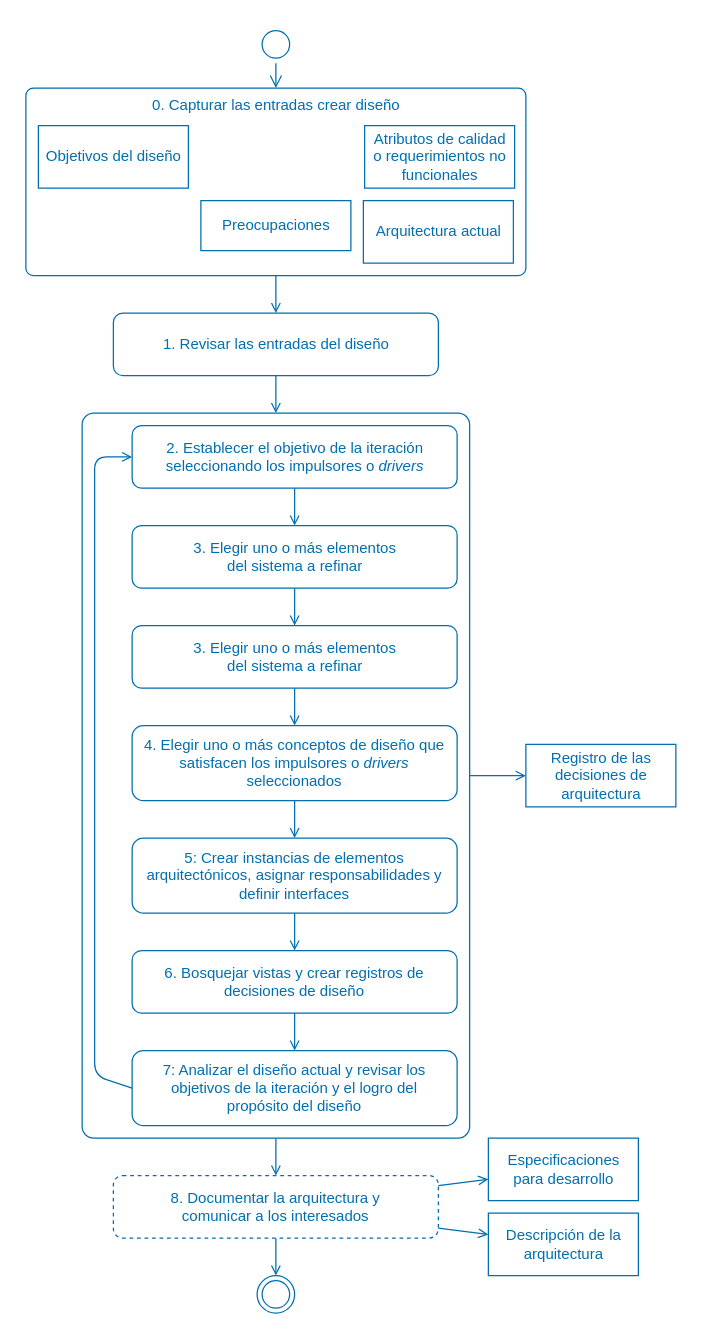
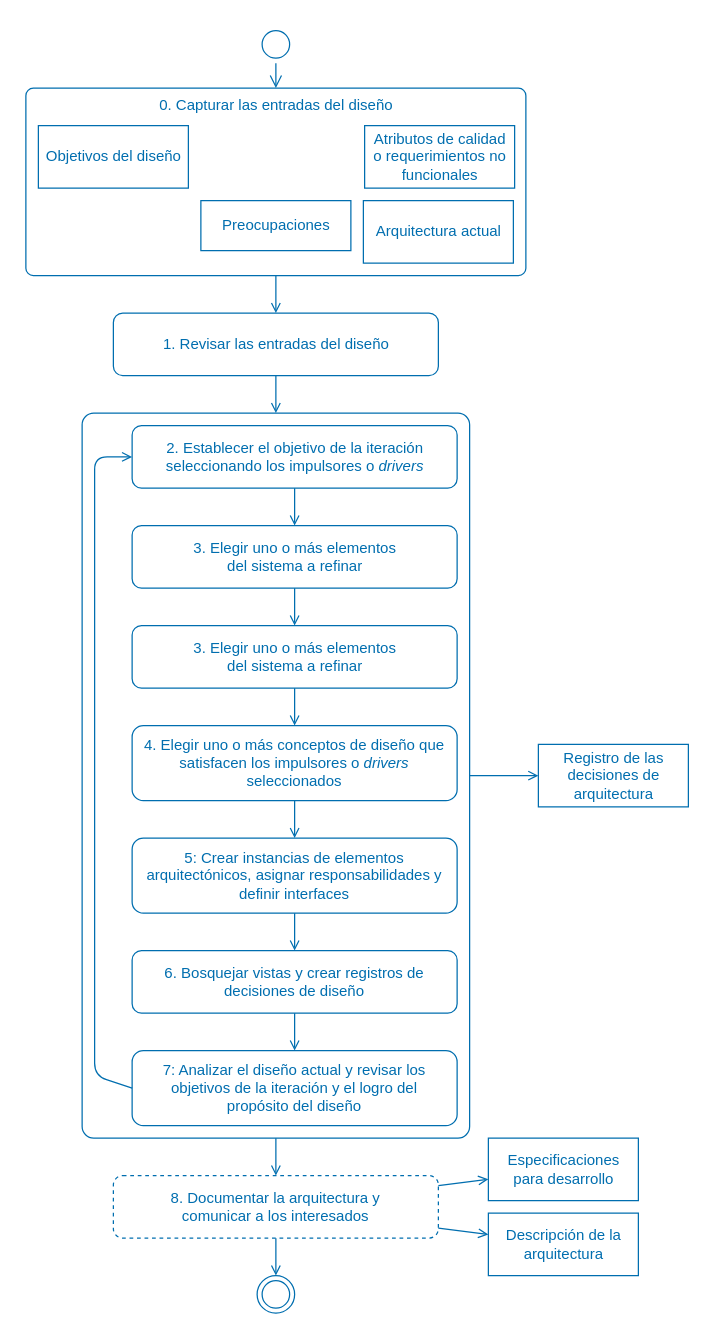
node "0. Capturar las entradas crear diseño": label "0. Capturar las entradas crear diseño" -> "0. Capturar las entradas del diseño"
node "Registro de las decisiones de arquitectura": moved (601, 776) -> (613, 776)
